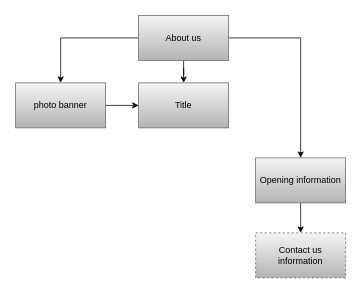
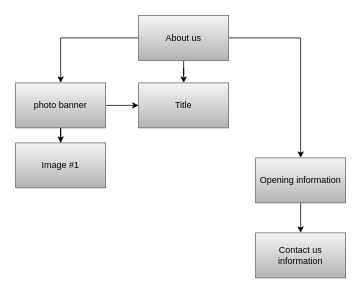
edge "photo banner" -> "Image #1": added
node "Image #1": added
node "Contact us information": style dashed -> solid
